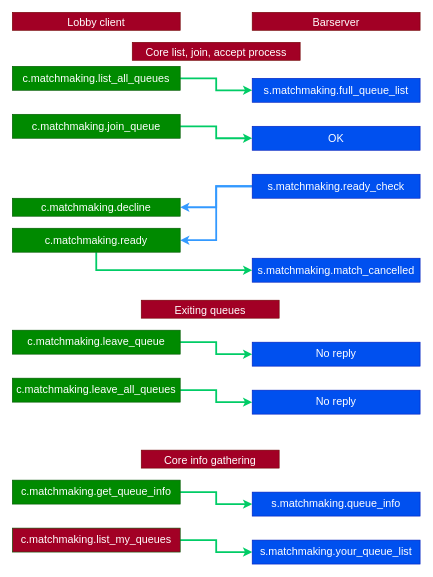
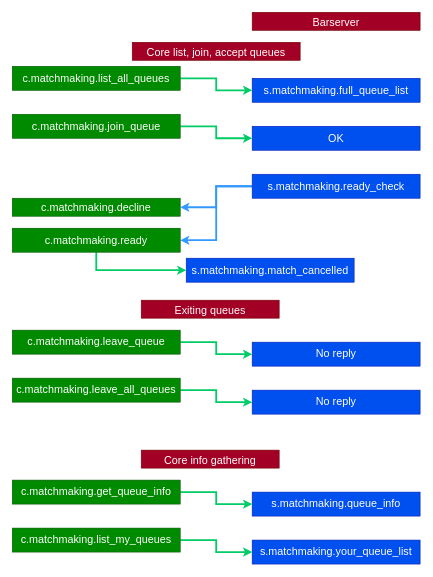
node "Lobby client": removed
node "Core list, join, accept process": label "Core list, join, accept process" -> "Core list, join, accept queues"
node "s.matchmaking.match_cancelled": moved (336, 270) -> (270, 270)
node "c.matchmaking.list_my_queues": fillcolor #a20025 -> #008a00
